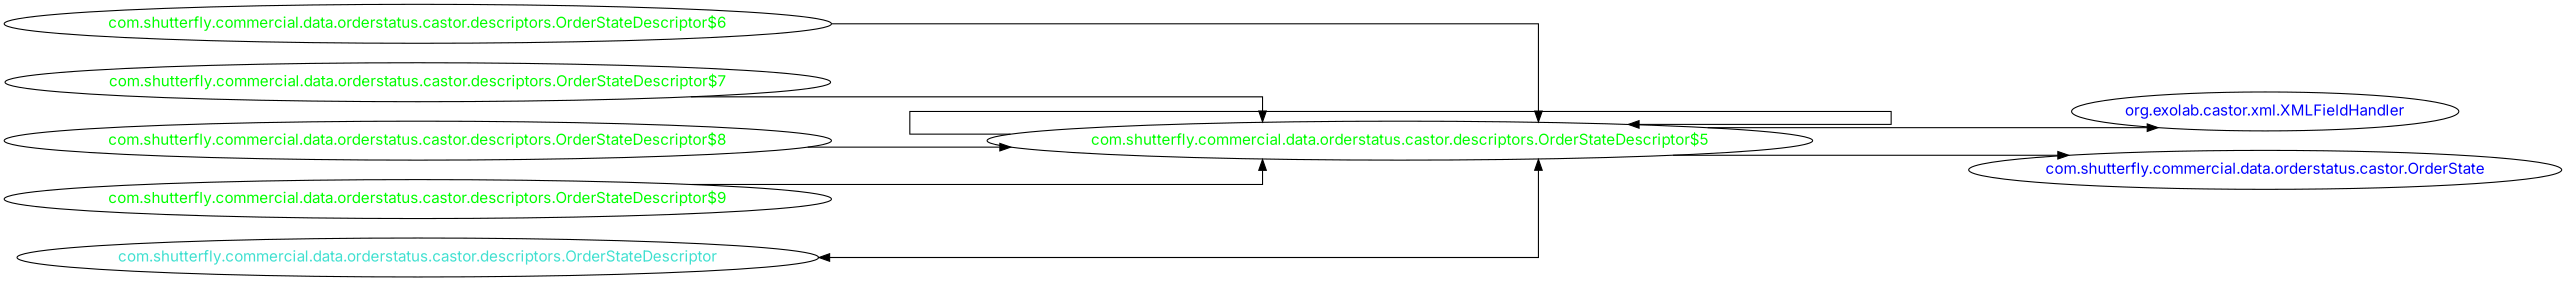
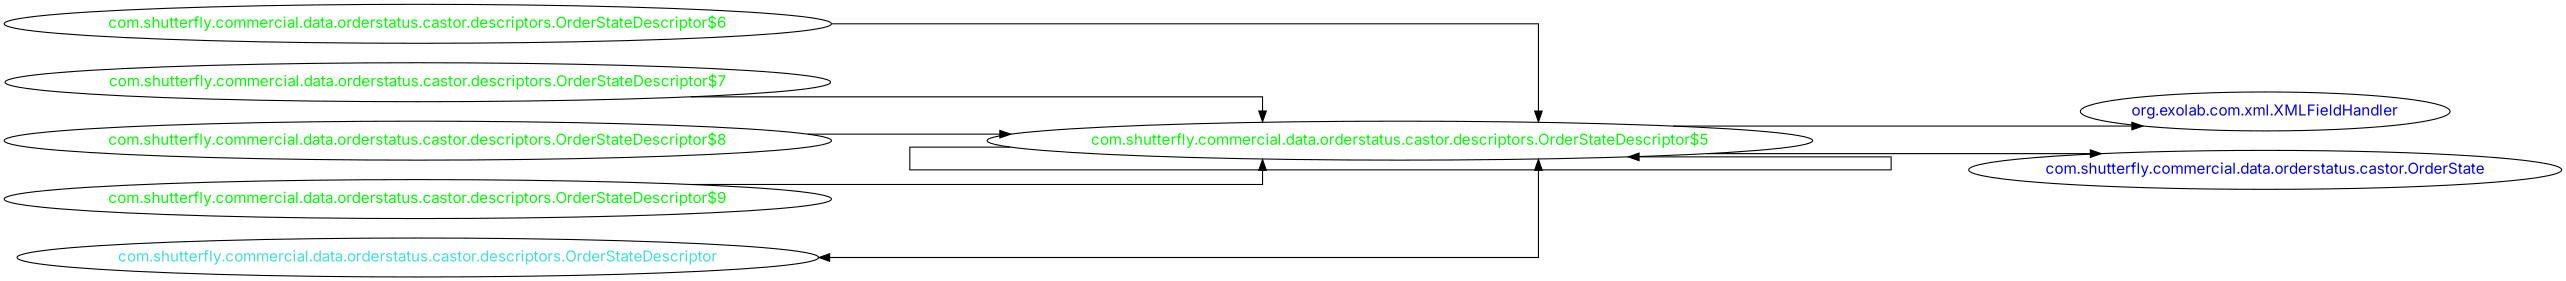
node "org.exolab.castor.xml.XMLFieldHandler": label "org.exolab.castor.xml.XMLFieldHandler" -> "org.exolab.com.xml.XMLFieldHandler"
